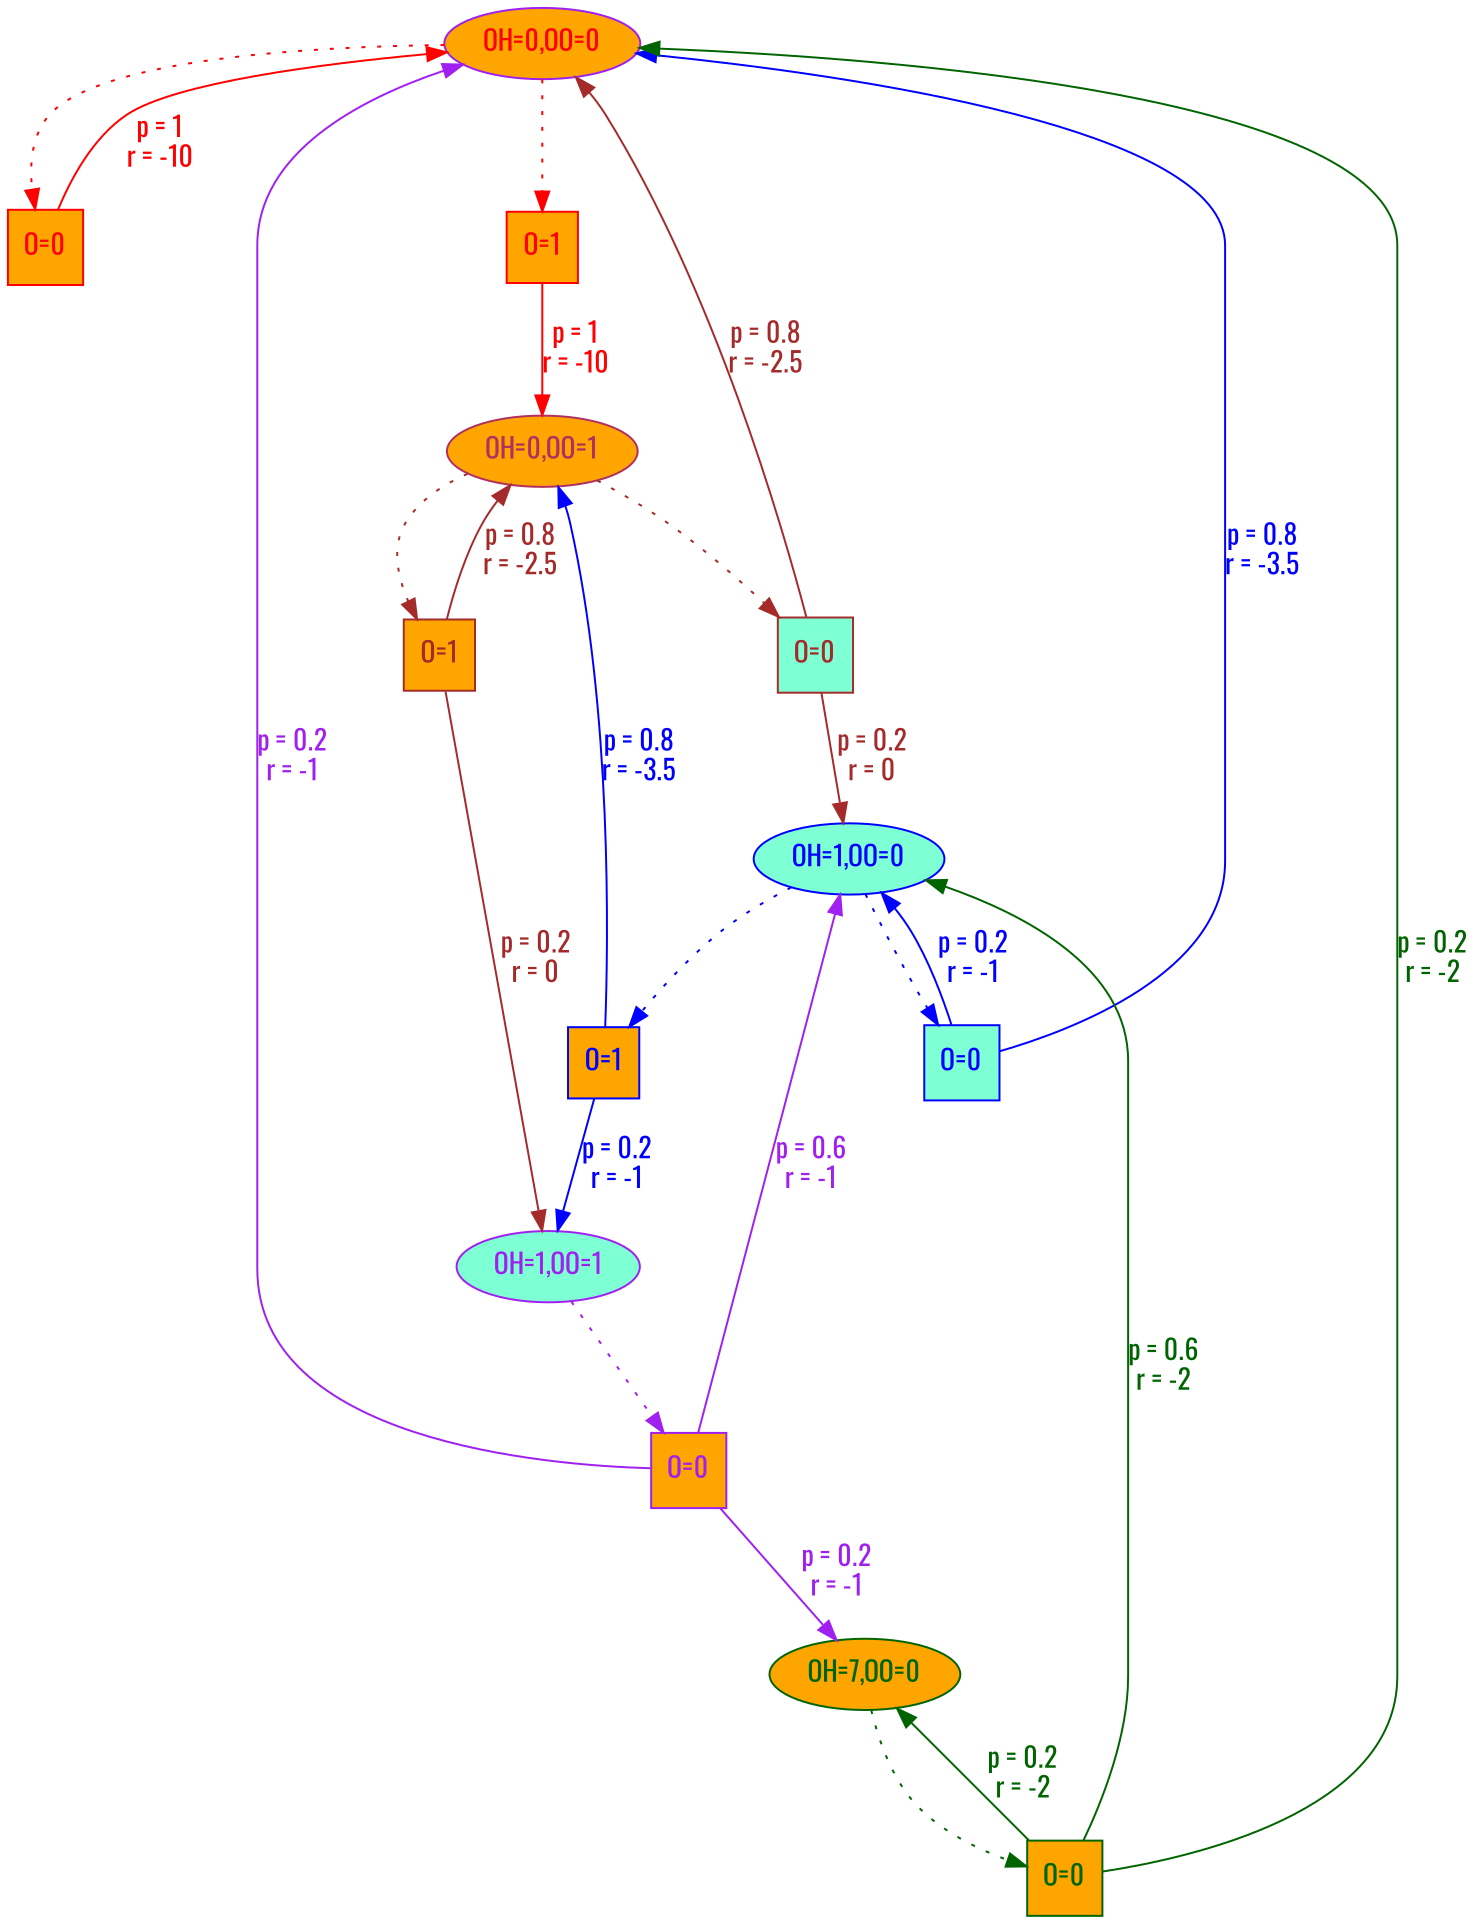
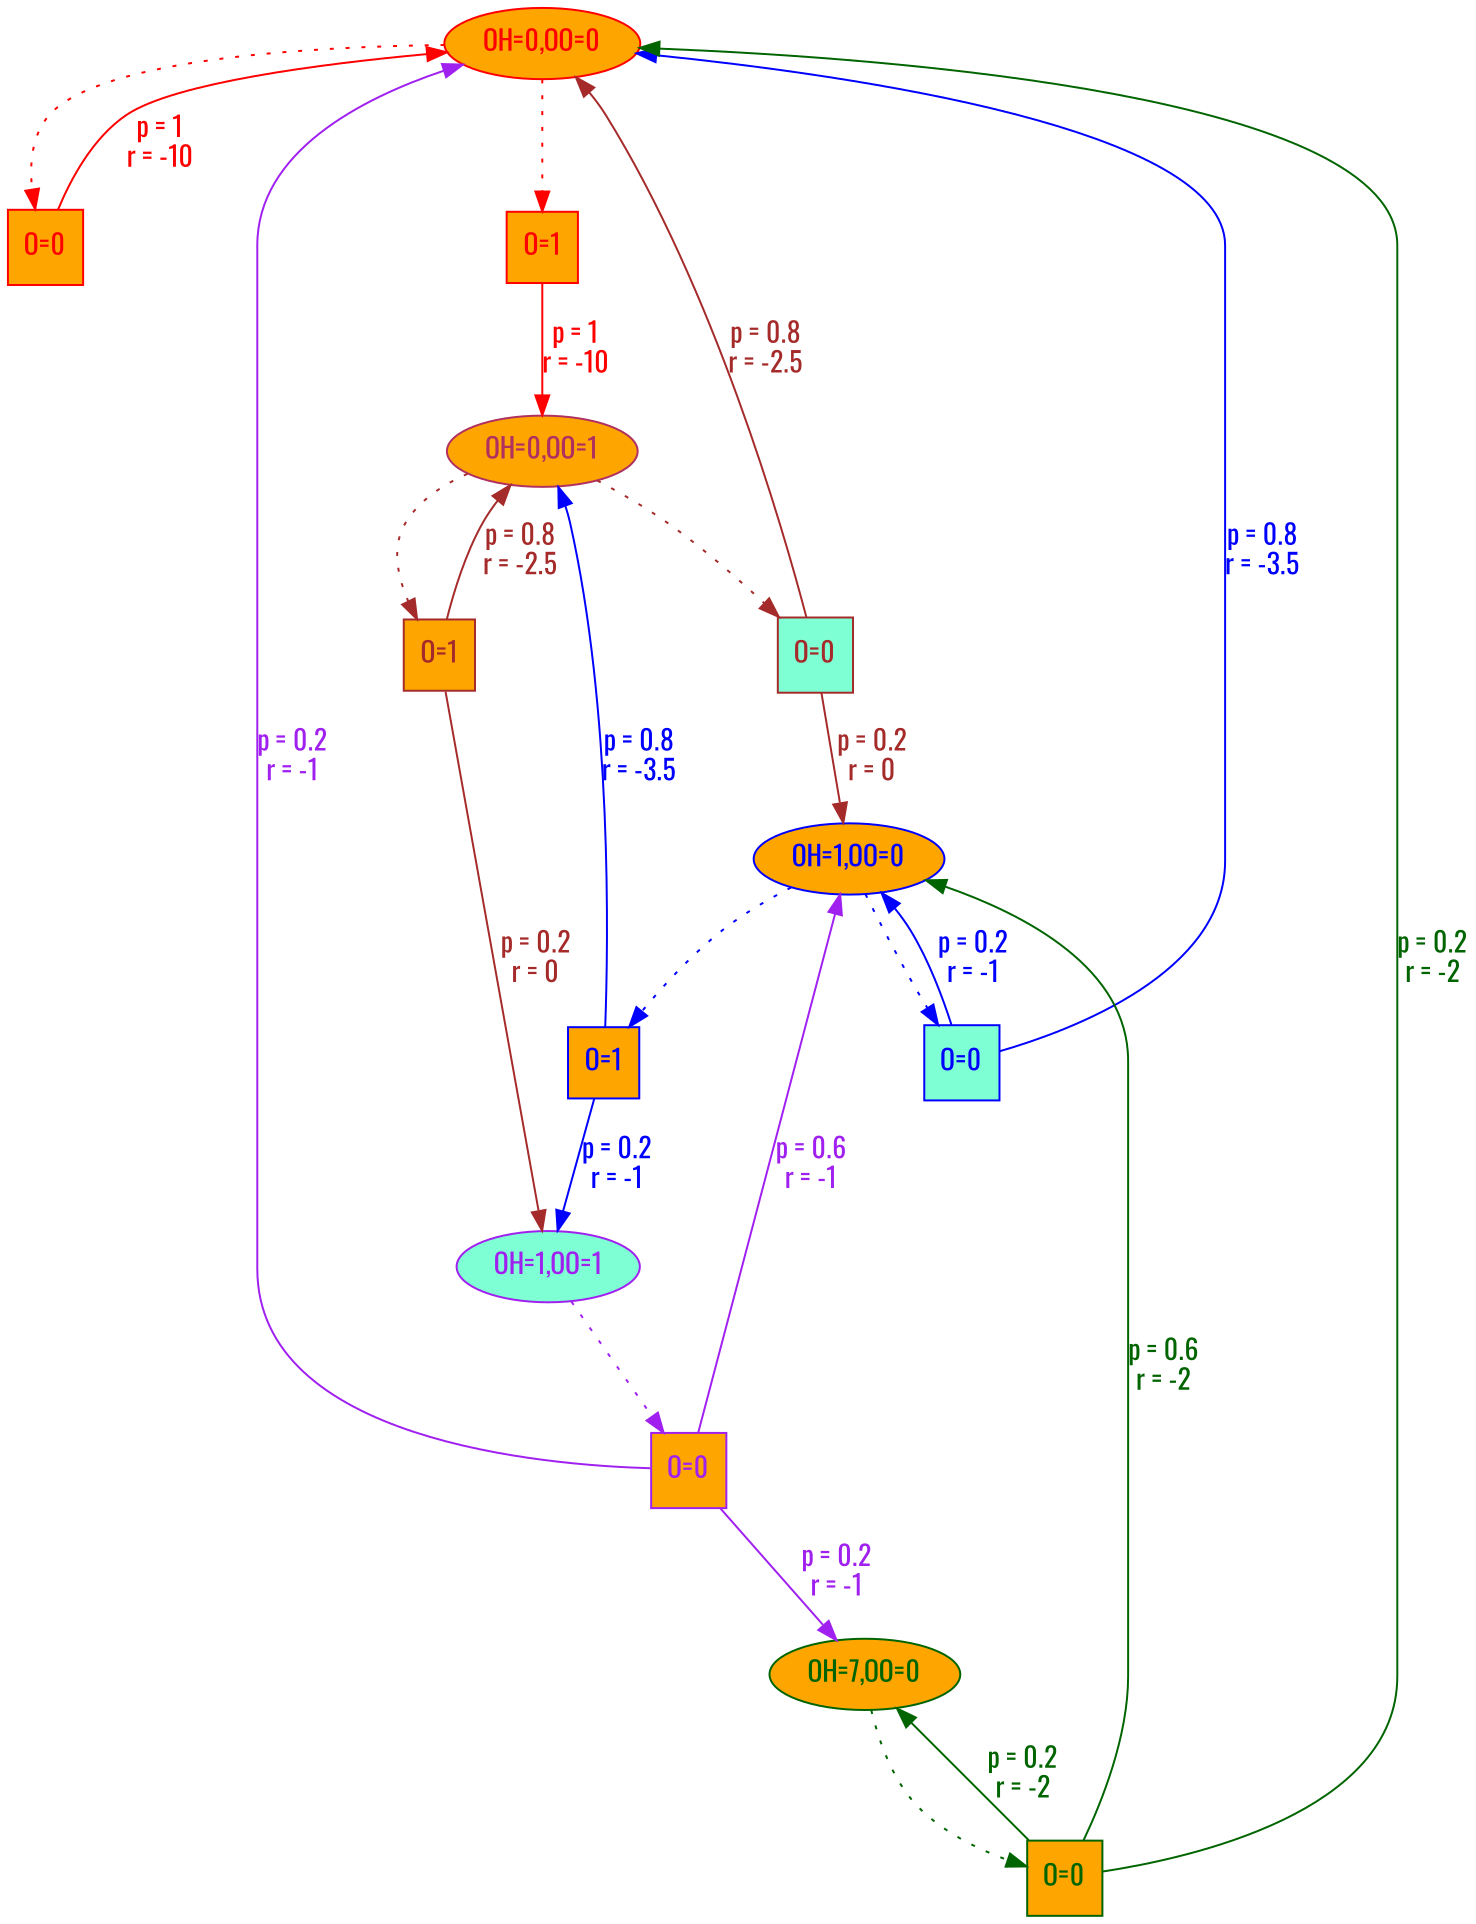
node "OH=0,OO=0": color Purple -> Red
node "OH=1,OO=0": fillcolor aquamarine -> orange
